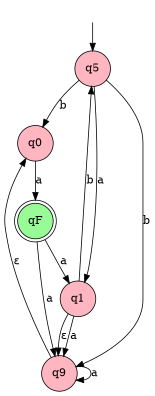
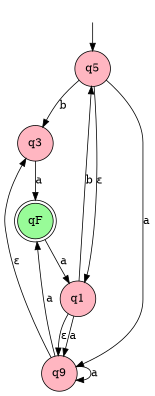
node "q0": label "q0" -> "q3"
edge "q5" -> "q1": label "a" -> "ɛ"
edge "q5" -> "q9": label "b" -> "a"
edge "qF" -> "q9": reversed
